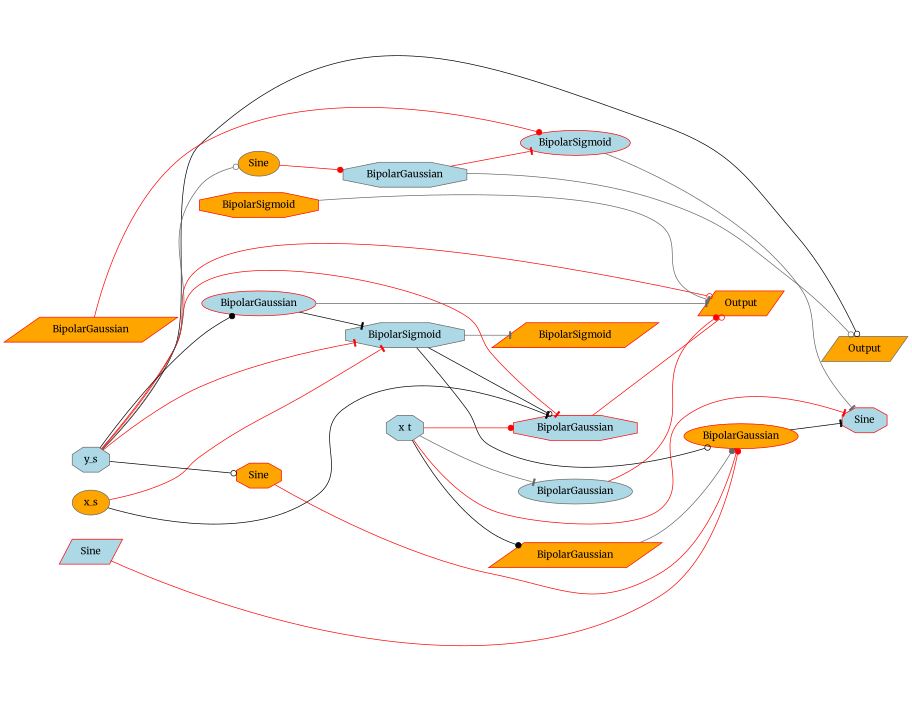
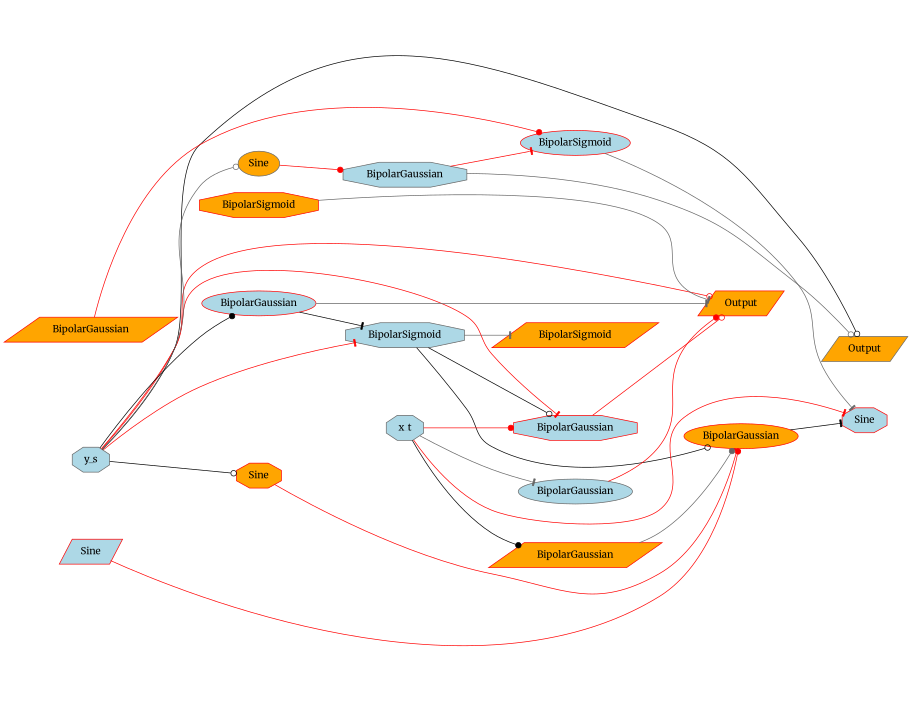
node "x_s": removed
